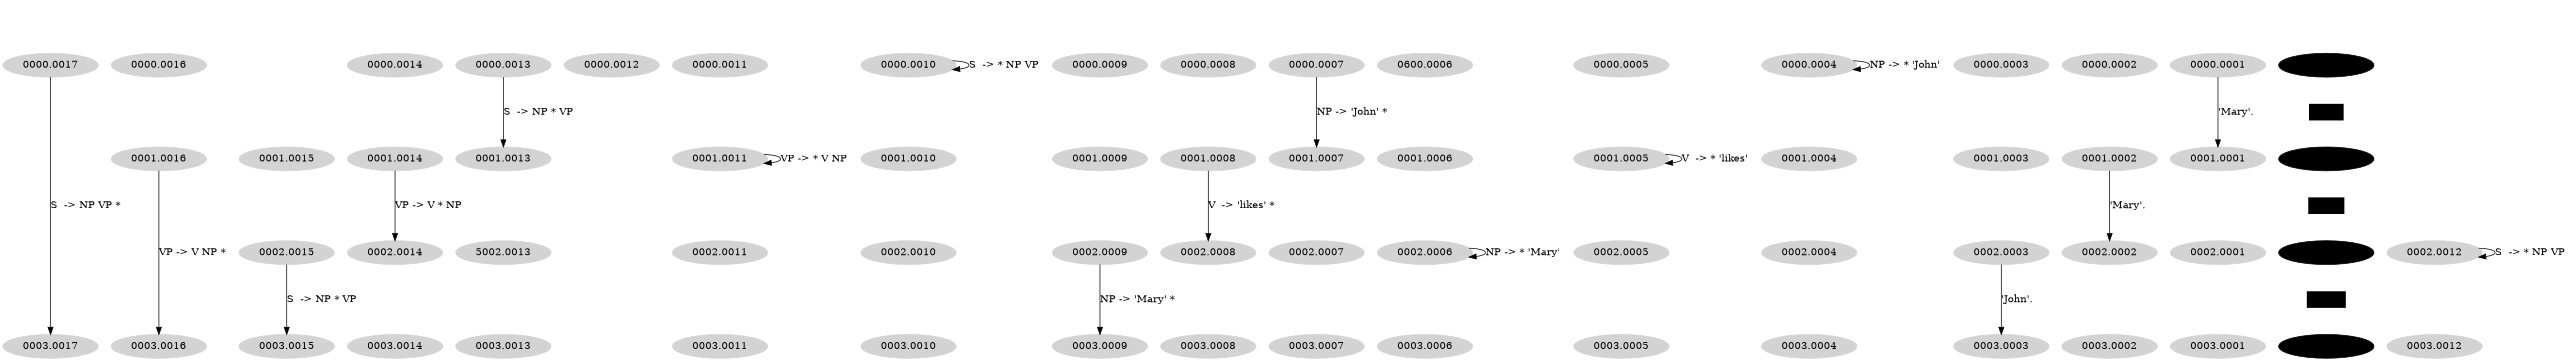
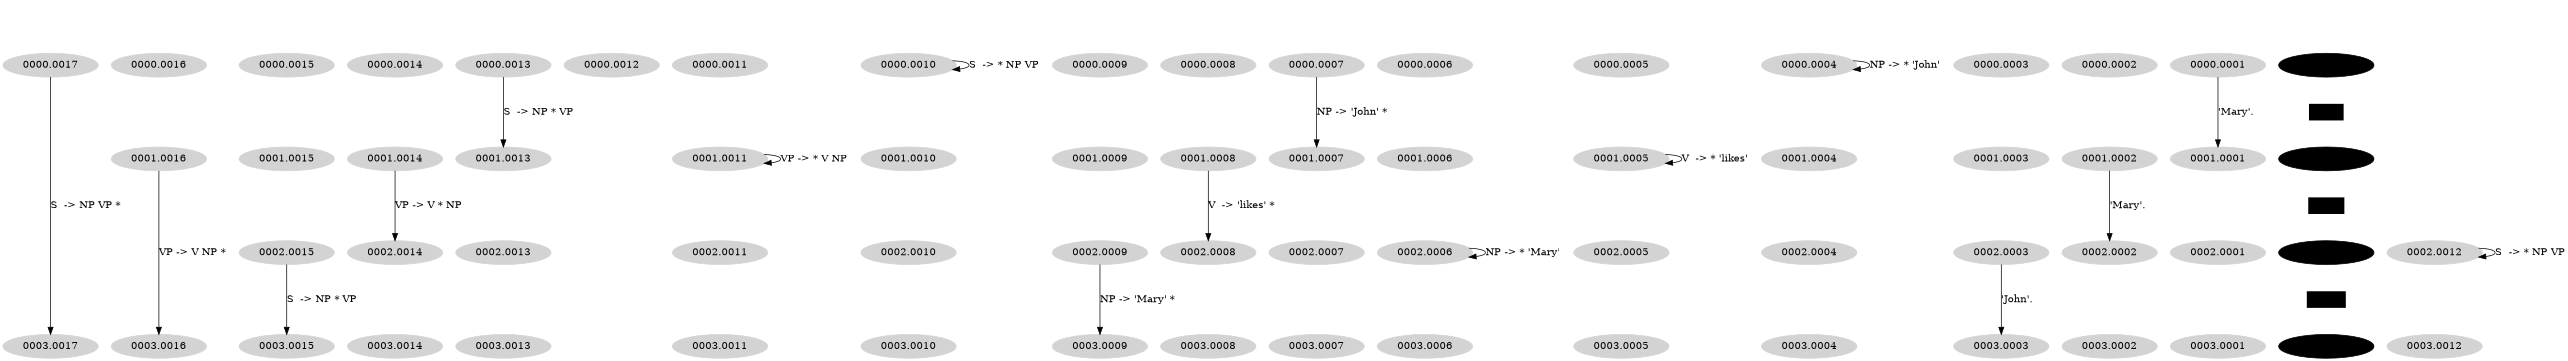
node "0000.0015": added
node "0600.0006": label "0600.0006" -> "0000.0006"
node "5002.0013": label "5002.0013" -> "0002.0013"
